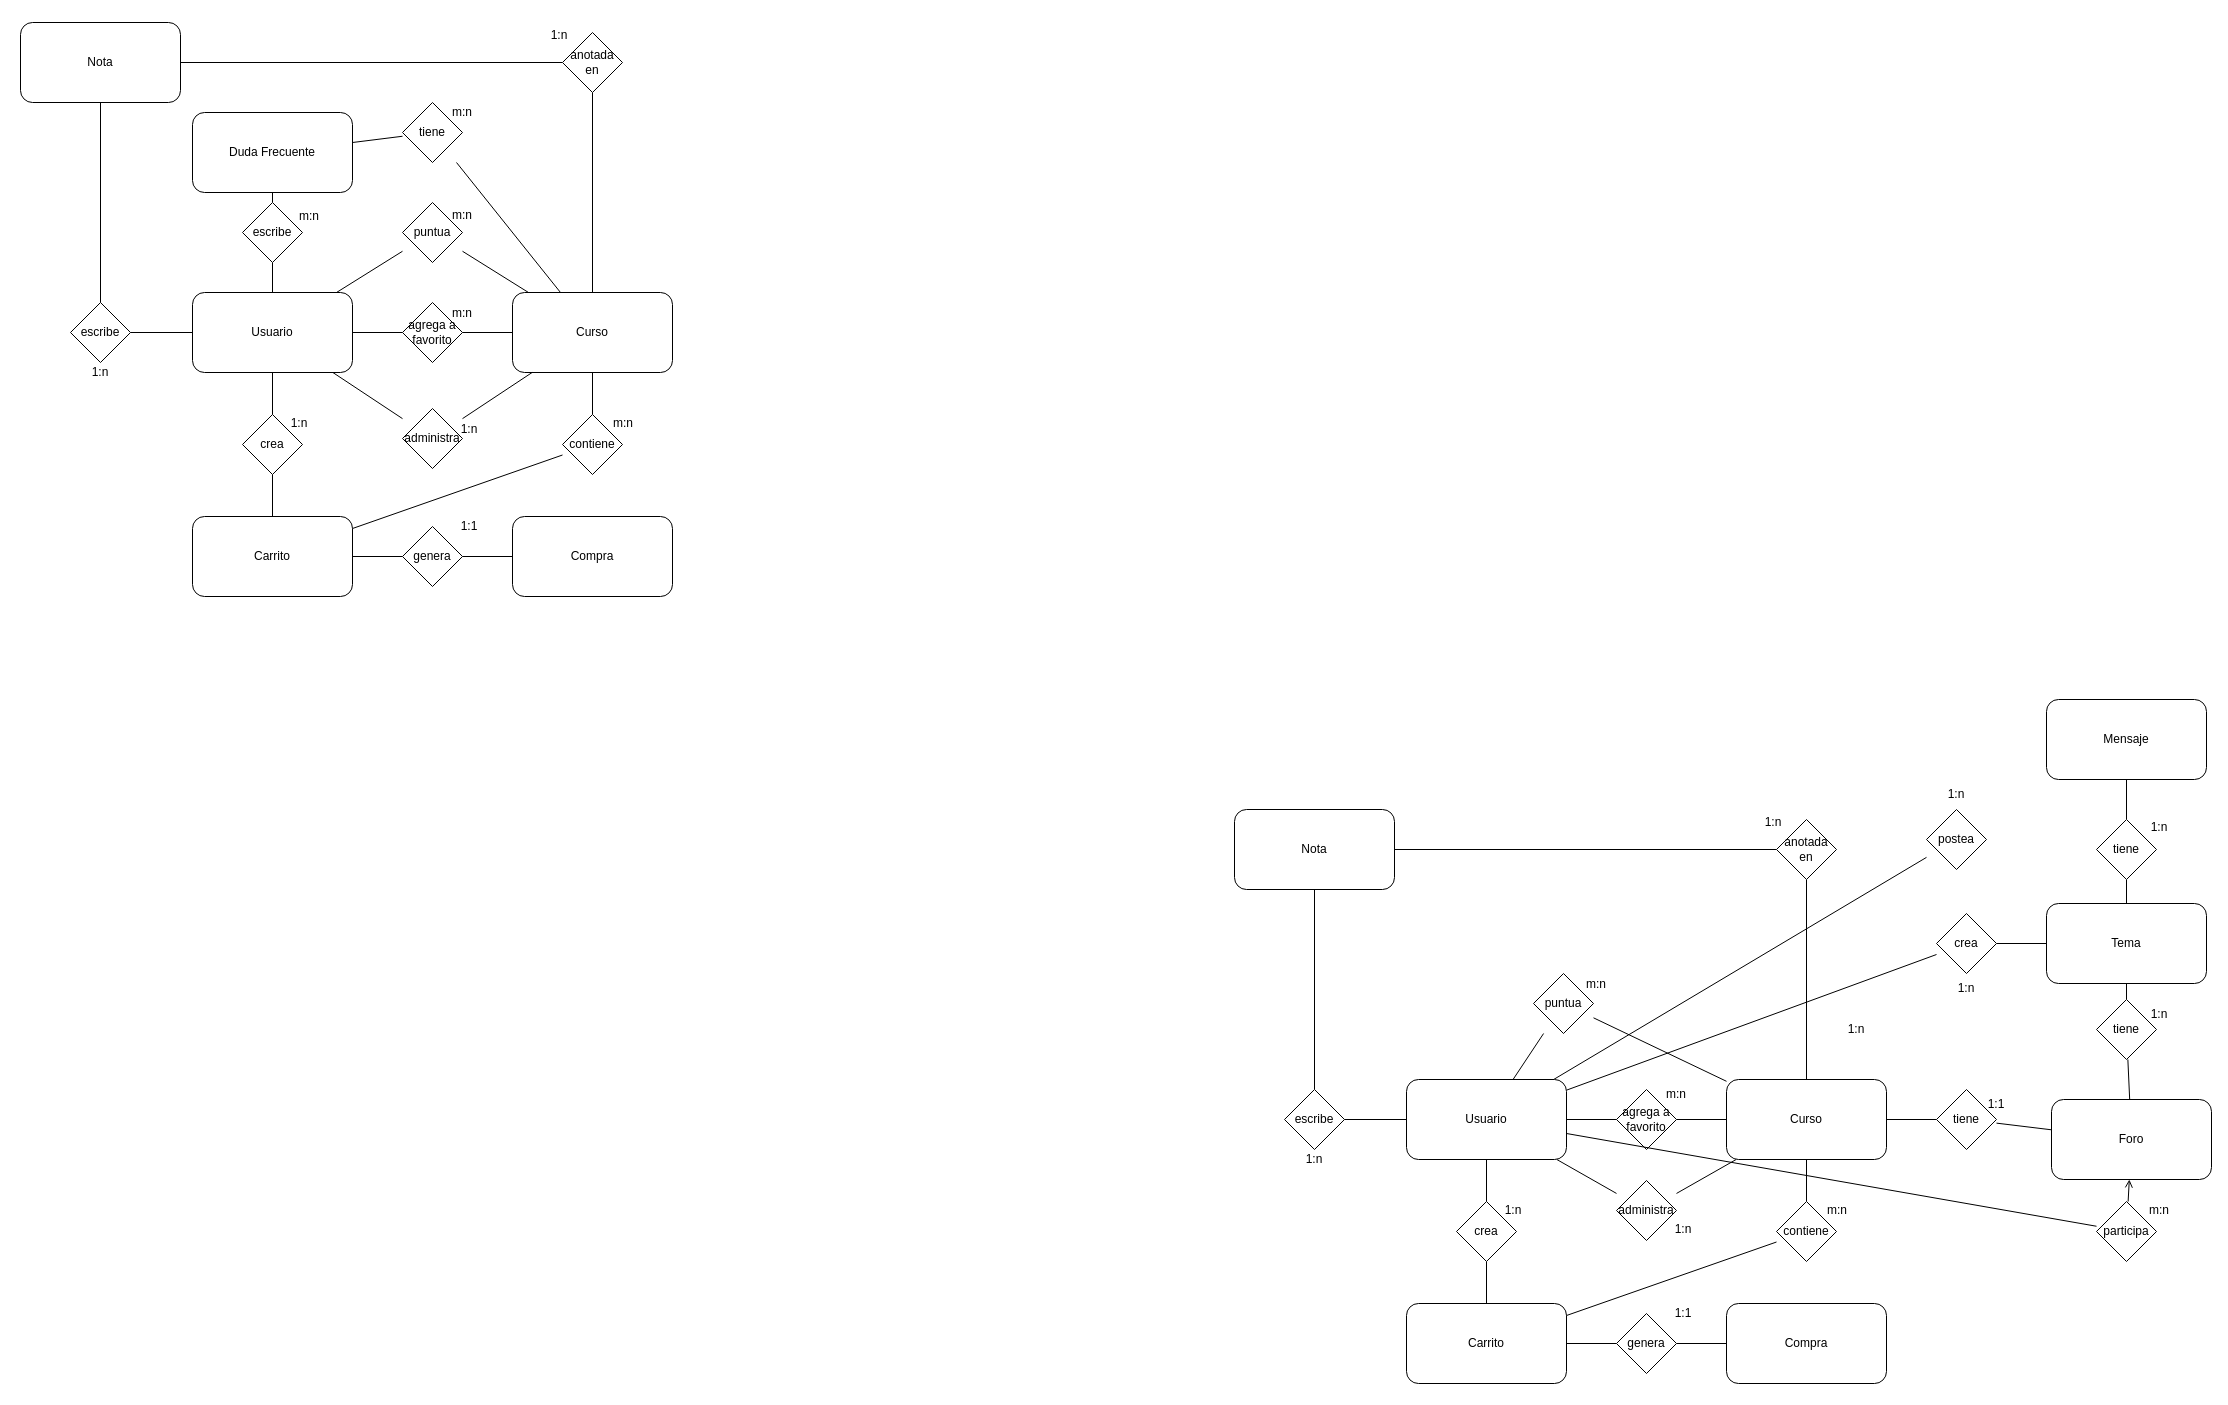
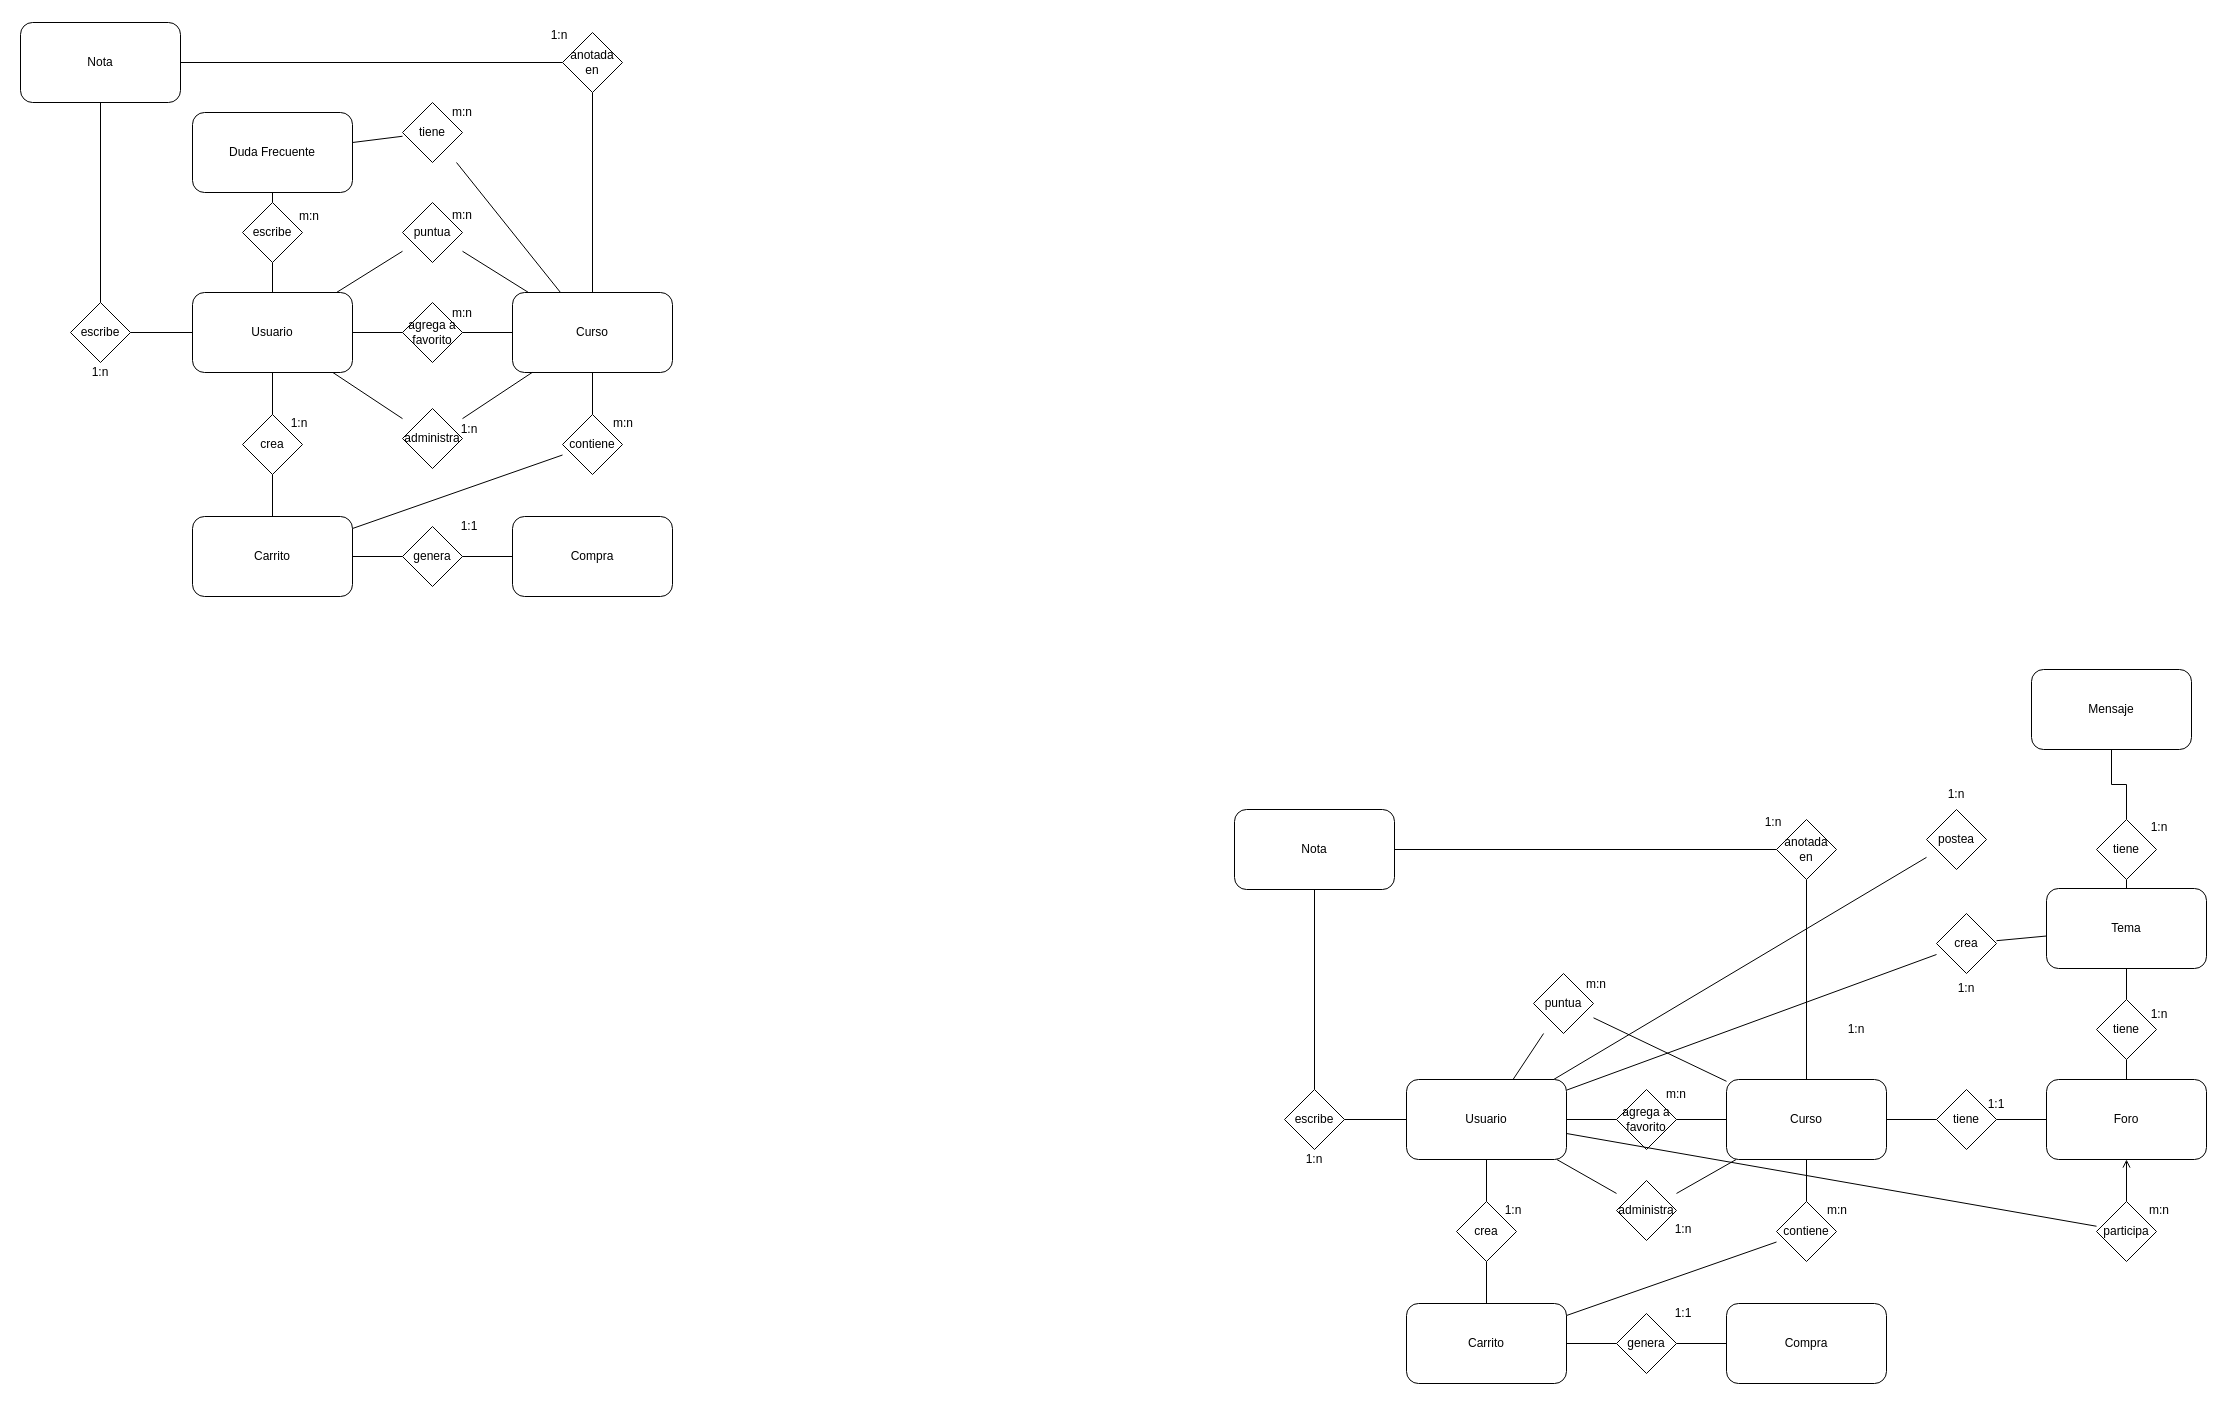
node "Mensaje": moved (2127, 740) -> (2112, 710)
node "Tema": moved (2127, 944) -> (2127, 929)
node "Foro": moved (2132, 1140) -> (2127, 1120)
